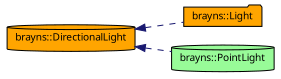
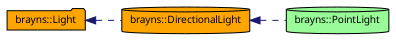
edge "brayns::Light" -> "brayns::DirectionalLight": reversed
